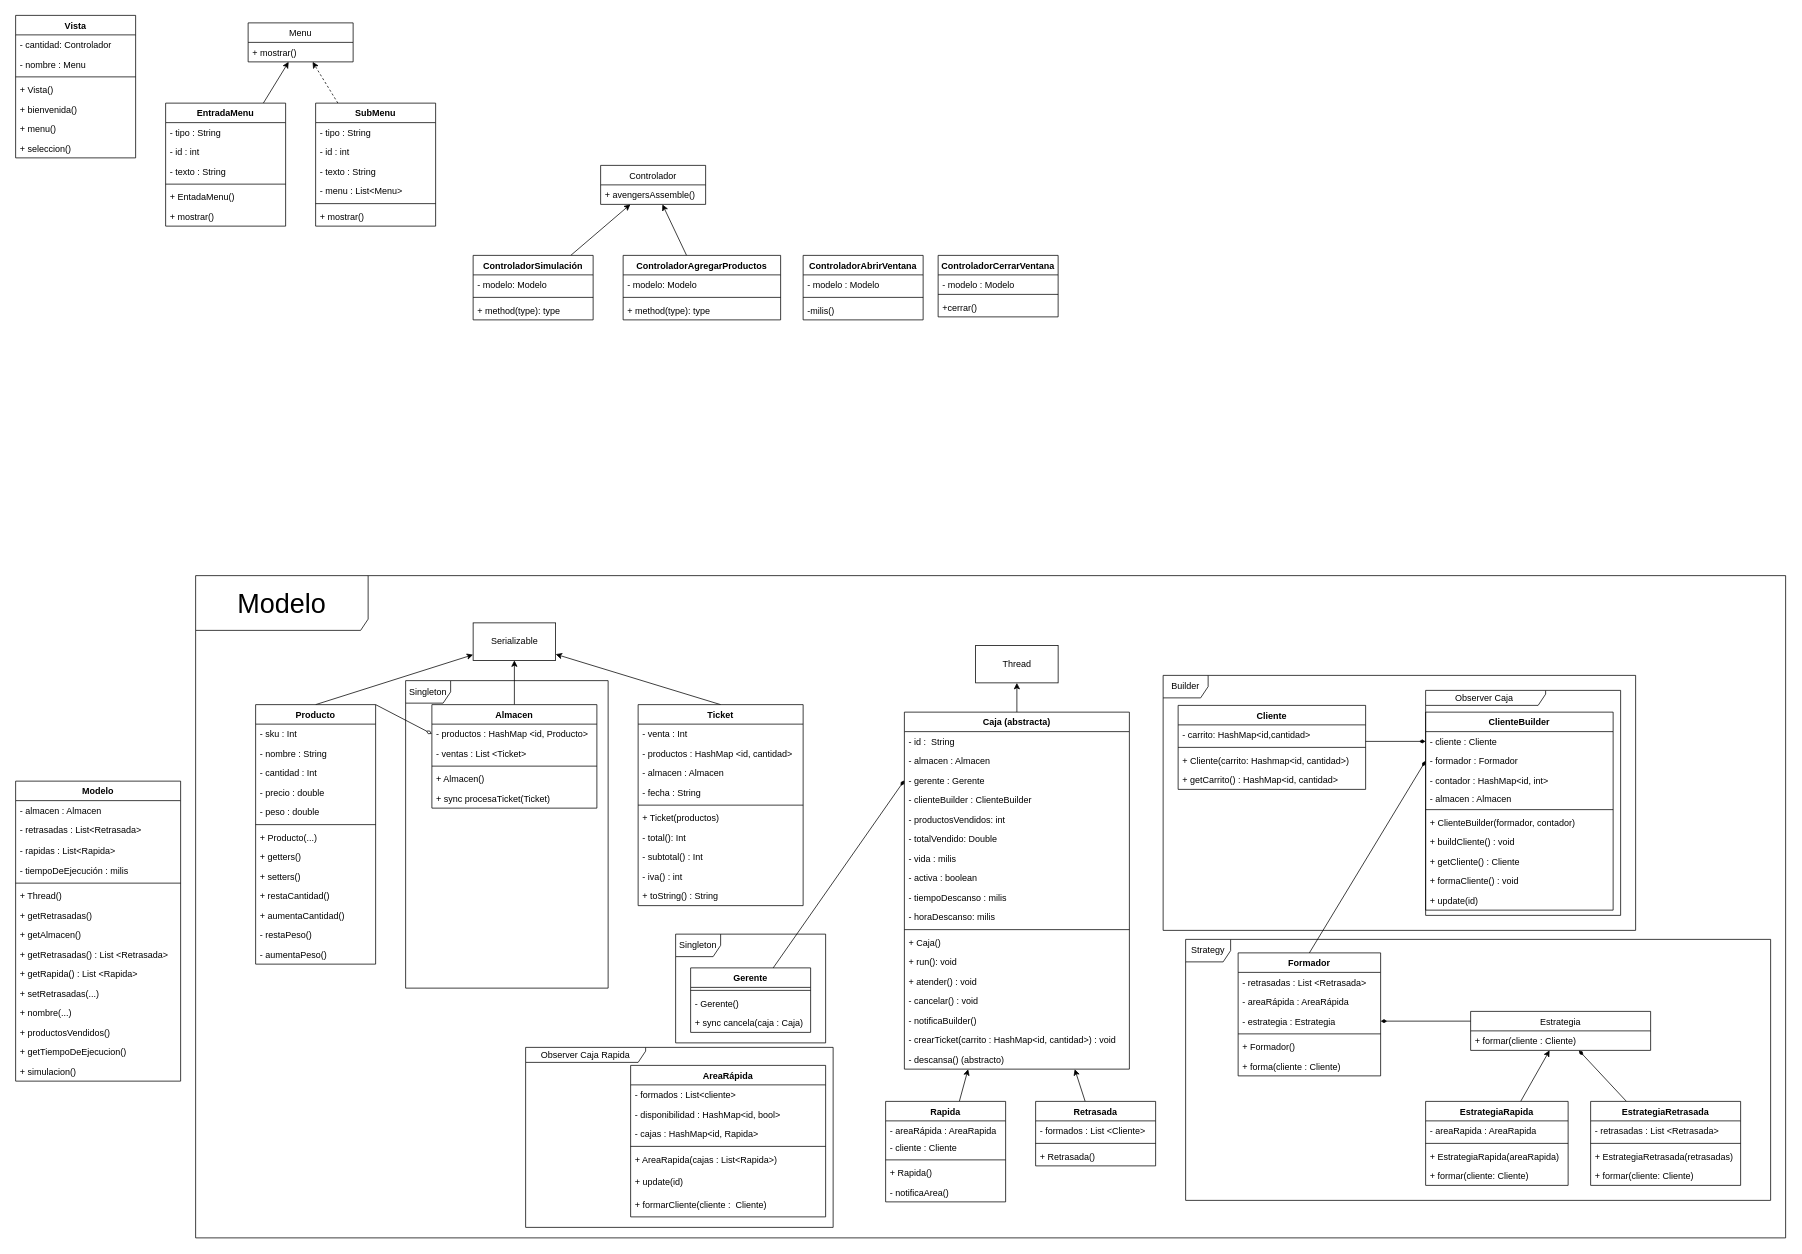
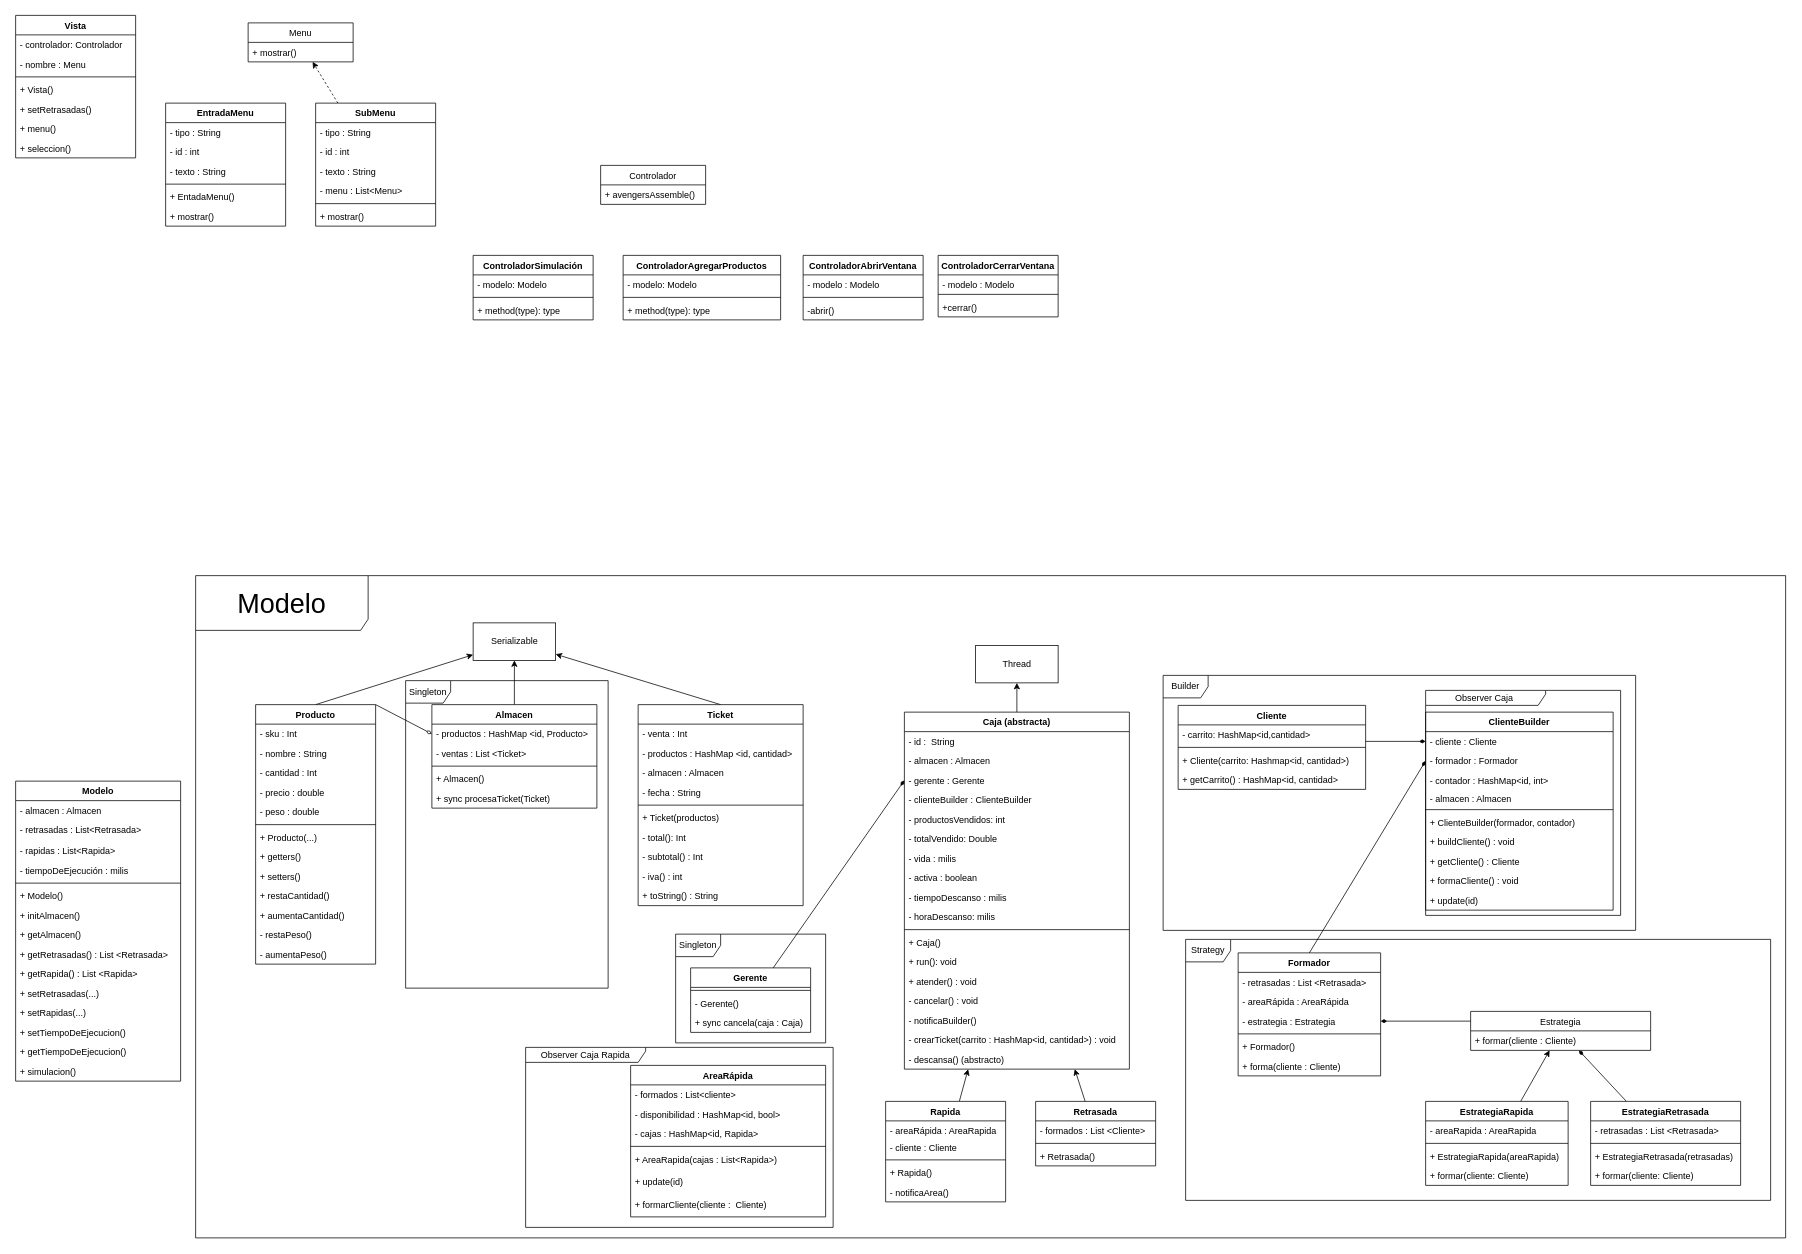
node "- cantidad: Controlador": label "- cantidad: Controlador" -> "- controlador: Controlador"
edge "EntradaMenu" -> "Menu": removed
node "+ bienvenida()": label "+ bienvenida()" -> "+ setRetrasadas()"
edge "ControladorSimulación" -> "Controlador": removed
edge "ControladorAgregarProductos" -> "Controlador": removed
node "-milis()": label "-milis()" -> "-abrir()"
node "+ Thread()": label "+ Thread()" -> "+ Modelo()"
node "+ getRetrasadas()": label "+ getRetrasadas()" -> "+ initAlmacen()"
node "+ nombre(...)": label "+ nombre(...)" -> "+ setRapidas(...)"
node "+ productosVendidos()": label "+ productosVendidos()" -> "+ setTiempoDeEjecucion()"
